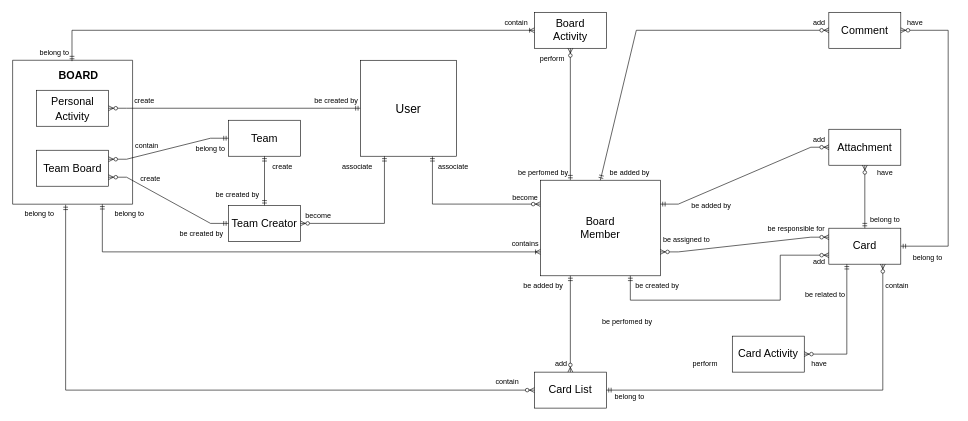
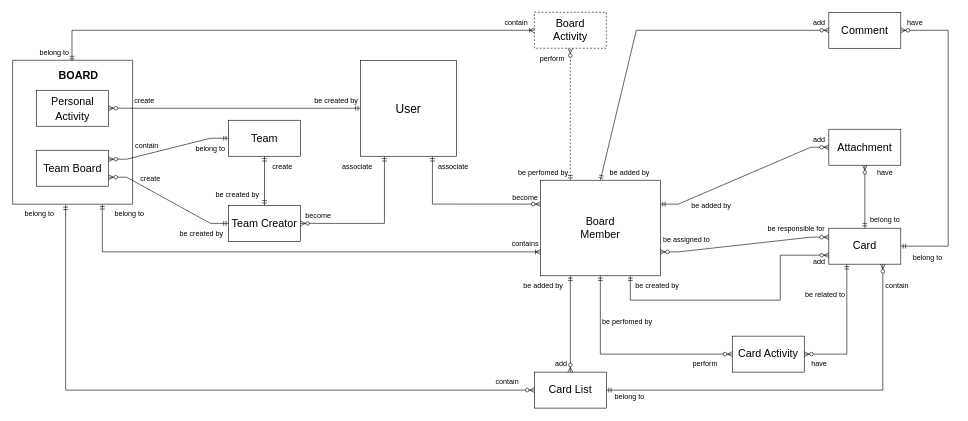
node "Board Activity": style solid -> dashed
edge "Board Activity" -- "Board Member": style solid -> dashed
edge "Board Member" -- "Card Activity": added
